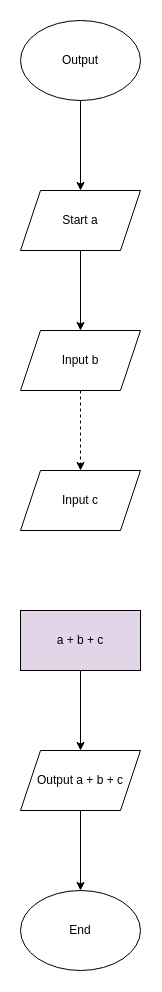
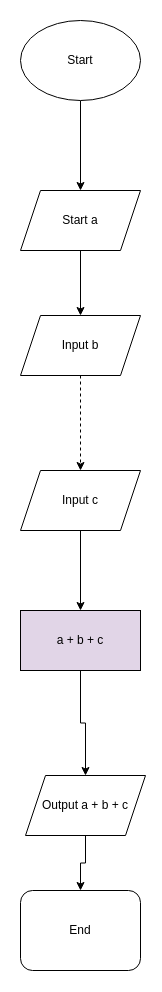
node "Output": label "Output" -> "Start"
node "Input b": moved (81, 361) -> (81, 346)
edge "Input c" -> "a + b + c": added
node "Output a + b + c": moved (81, 781) -> (86, 806)
node "End": shape ellipse -> rounded rectangle
